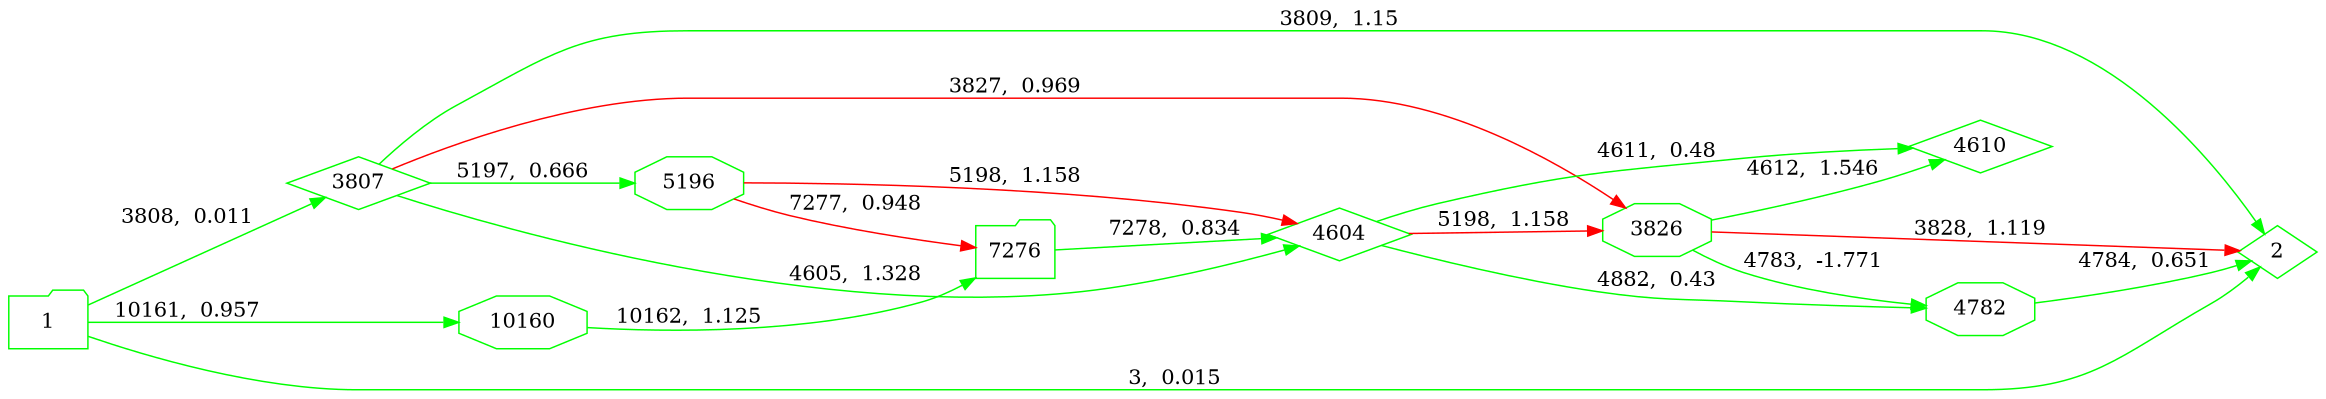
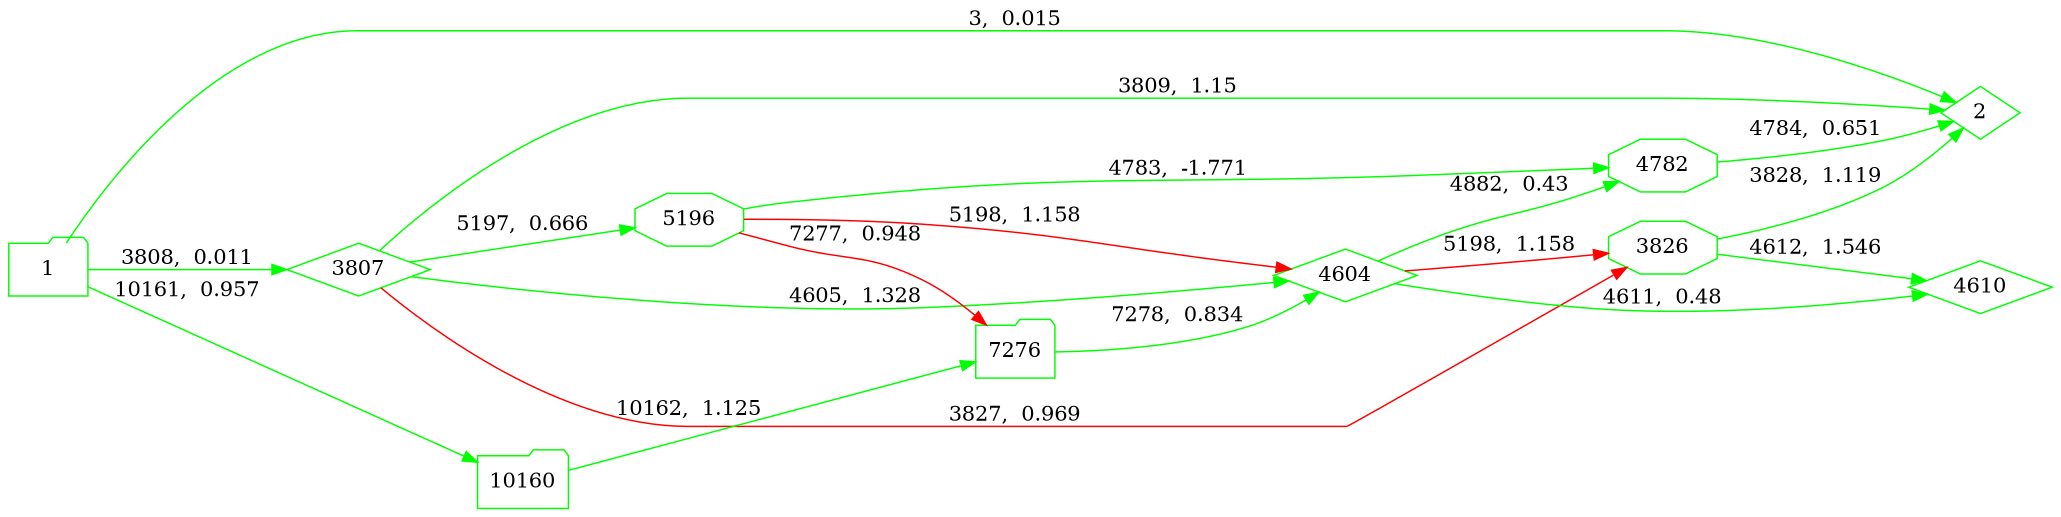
edge "3826" -> "2": color red -> green
edge "3826" -> "4782": now "5196" -> "4782"
node "10160": shape octagon -> folder
